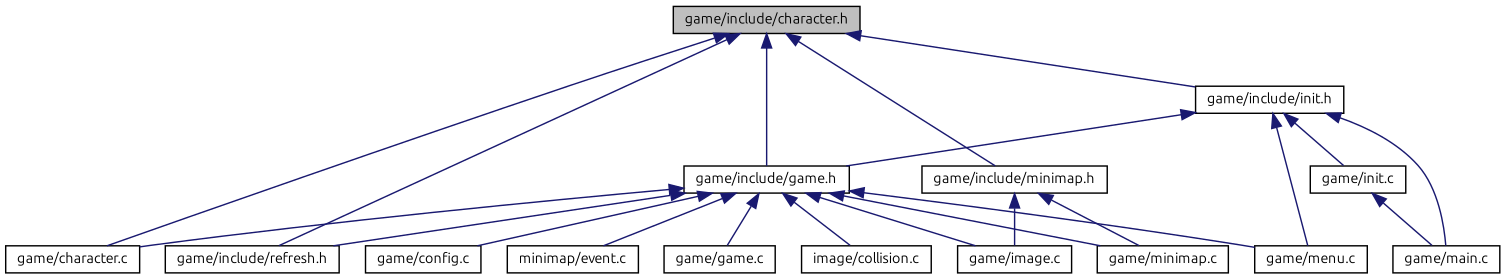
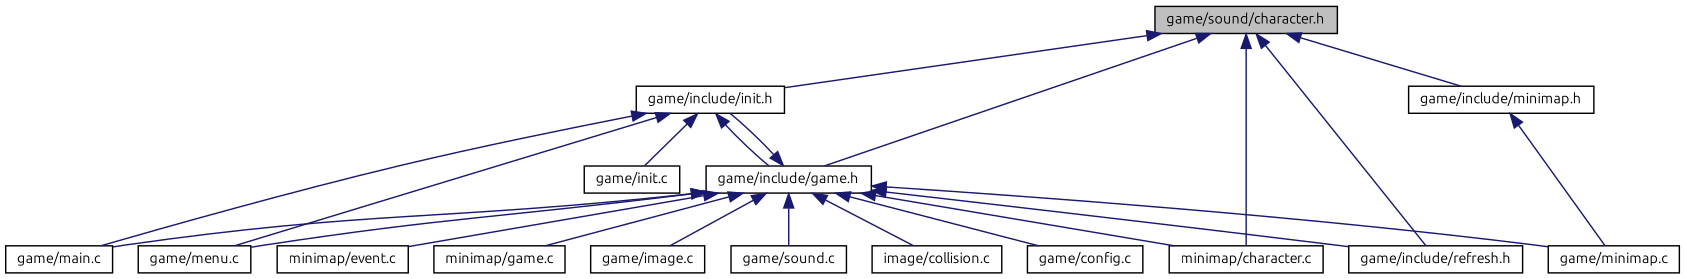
node "game/include/character.h": label "game/include/character.h" -> "game/sound/character.h"
edge "game/include/init.h" -> "game/include/game.h": added
edge "game/main.c" -> "game/init.c": now "game/main.c" -> "game/include/game.h"
edge "game/image.c" -> "game/include/minimap.h": removed
node "game/character.c": label "game/character.c" -> "minimap/character.c"
node "game/game.c": label "game/game.c" -> "minimap/game.c"
node "game/sound.c": added
